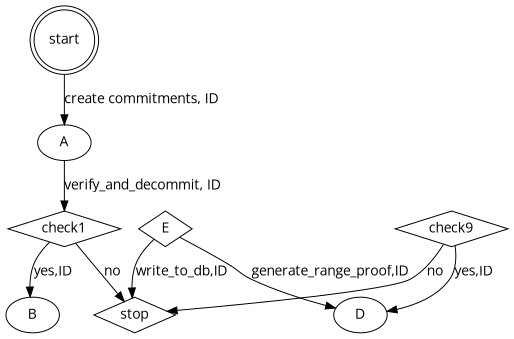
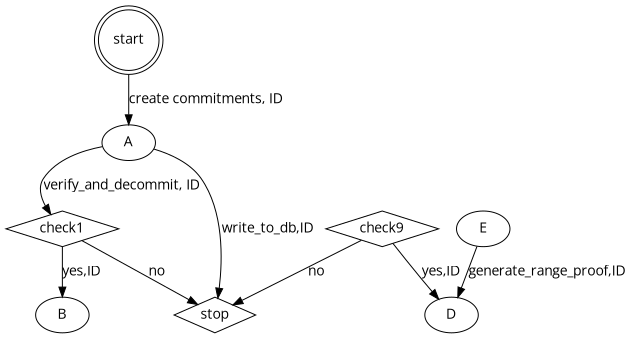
node "E": shape diamond -> ellipse
edge "E" -> "stop": now "A" -> "stop"
